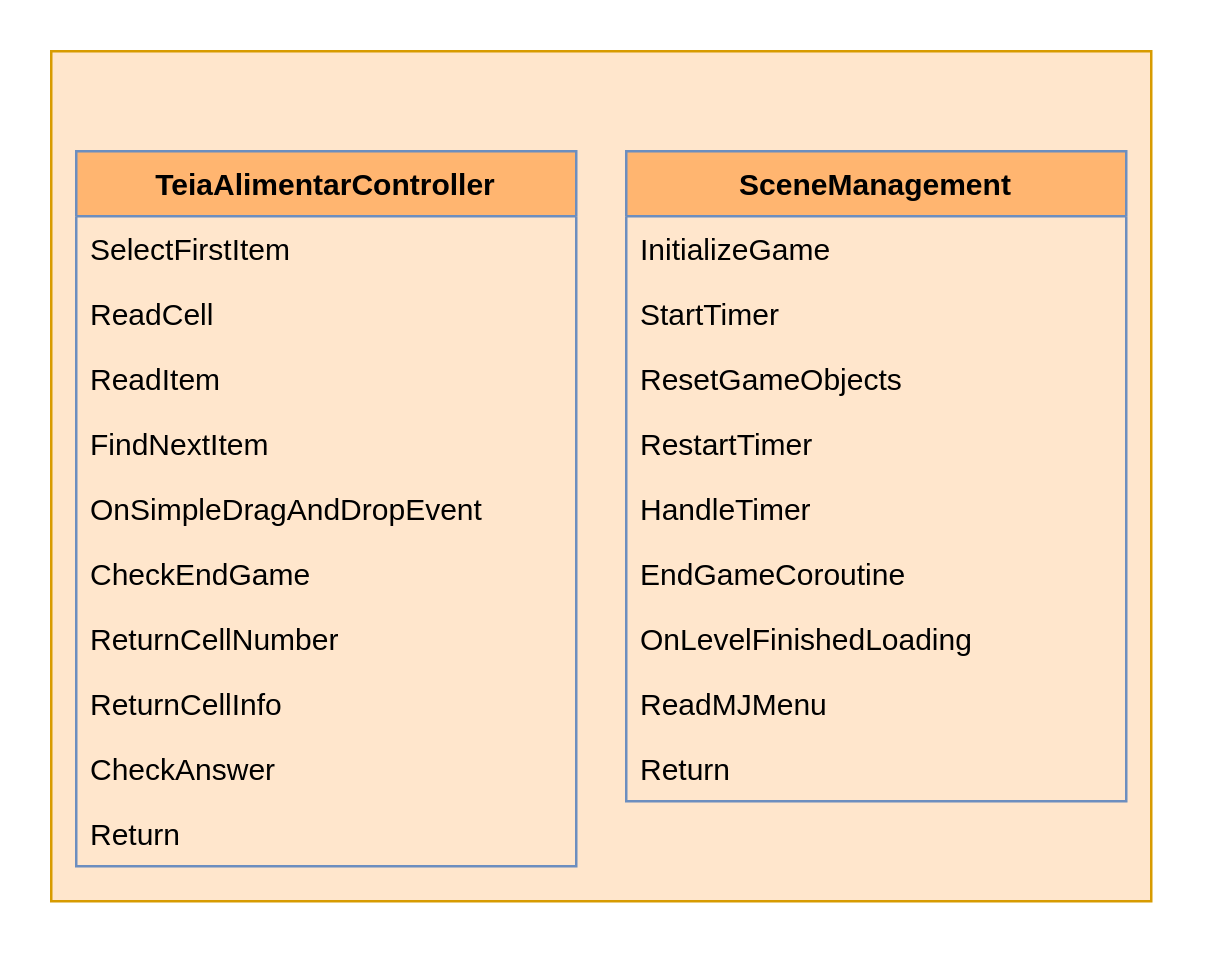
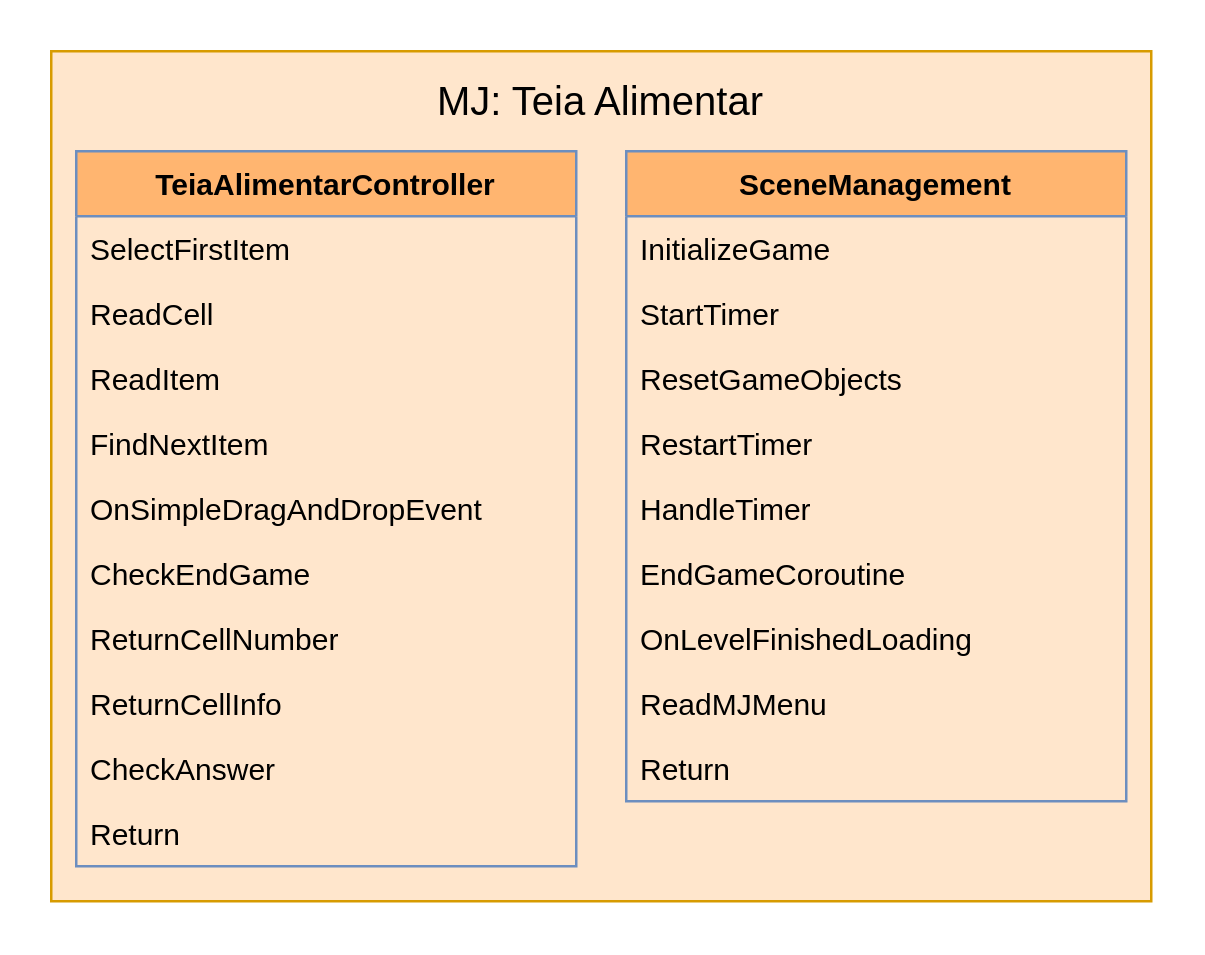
node "MJ: Teia Alimentar": added
